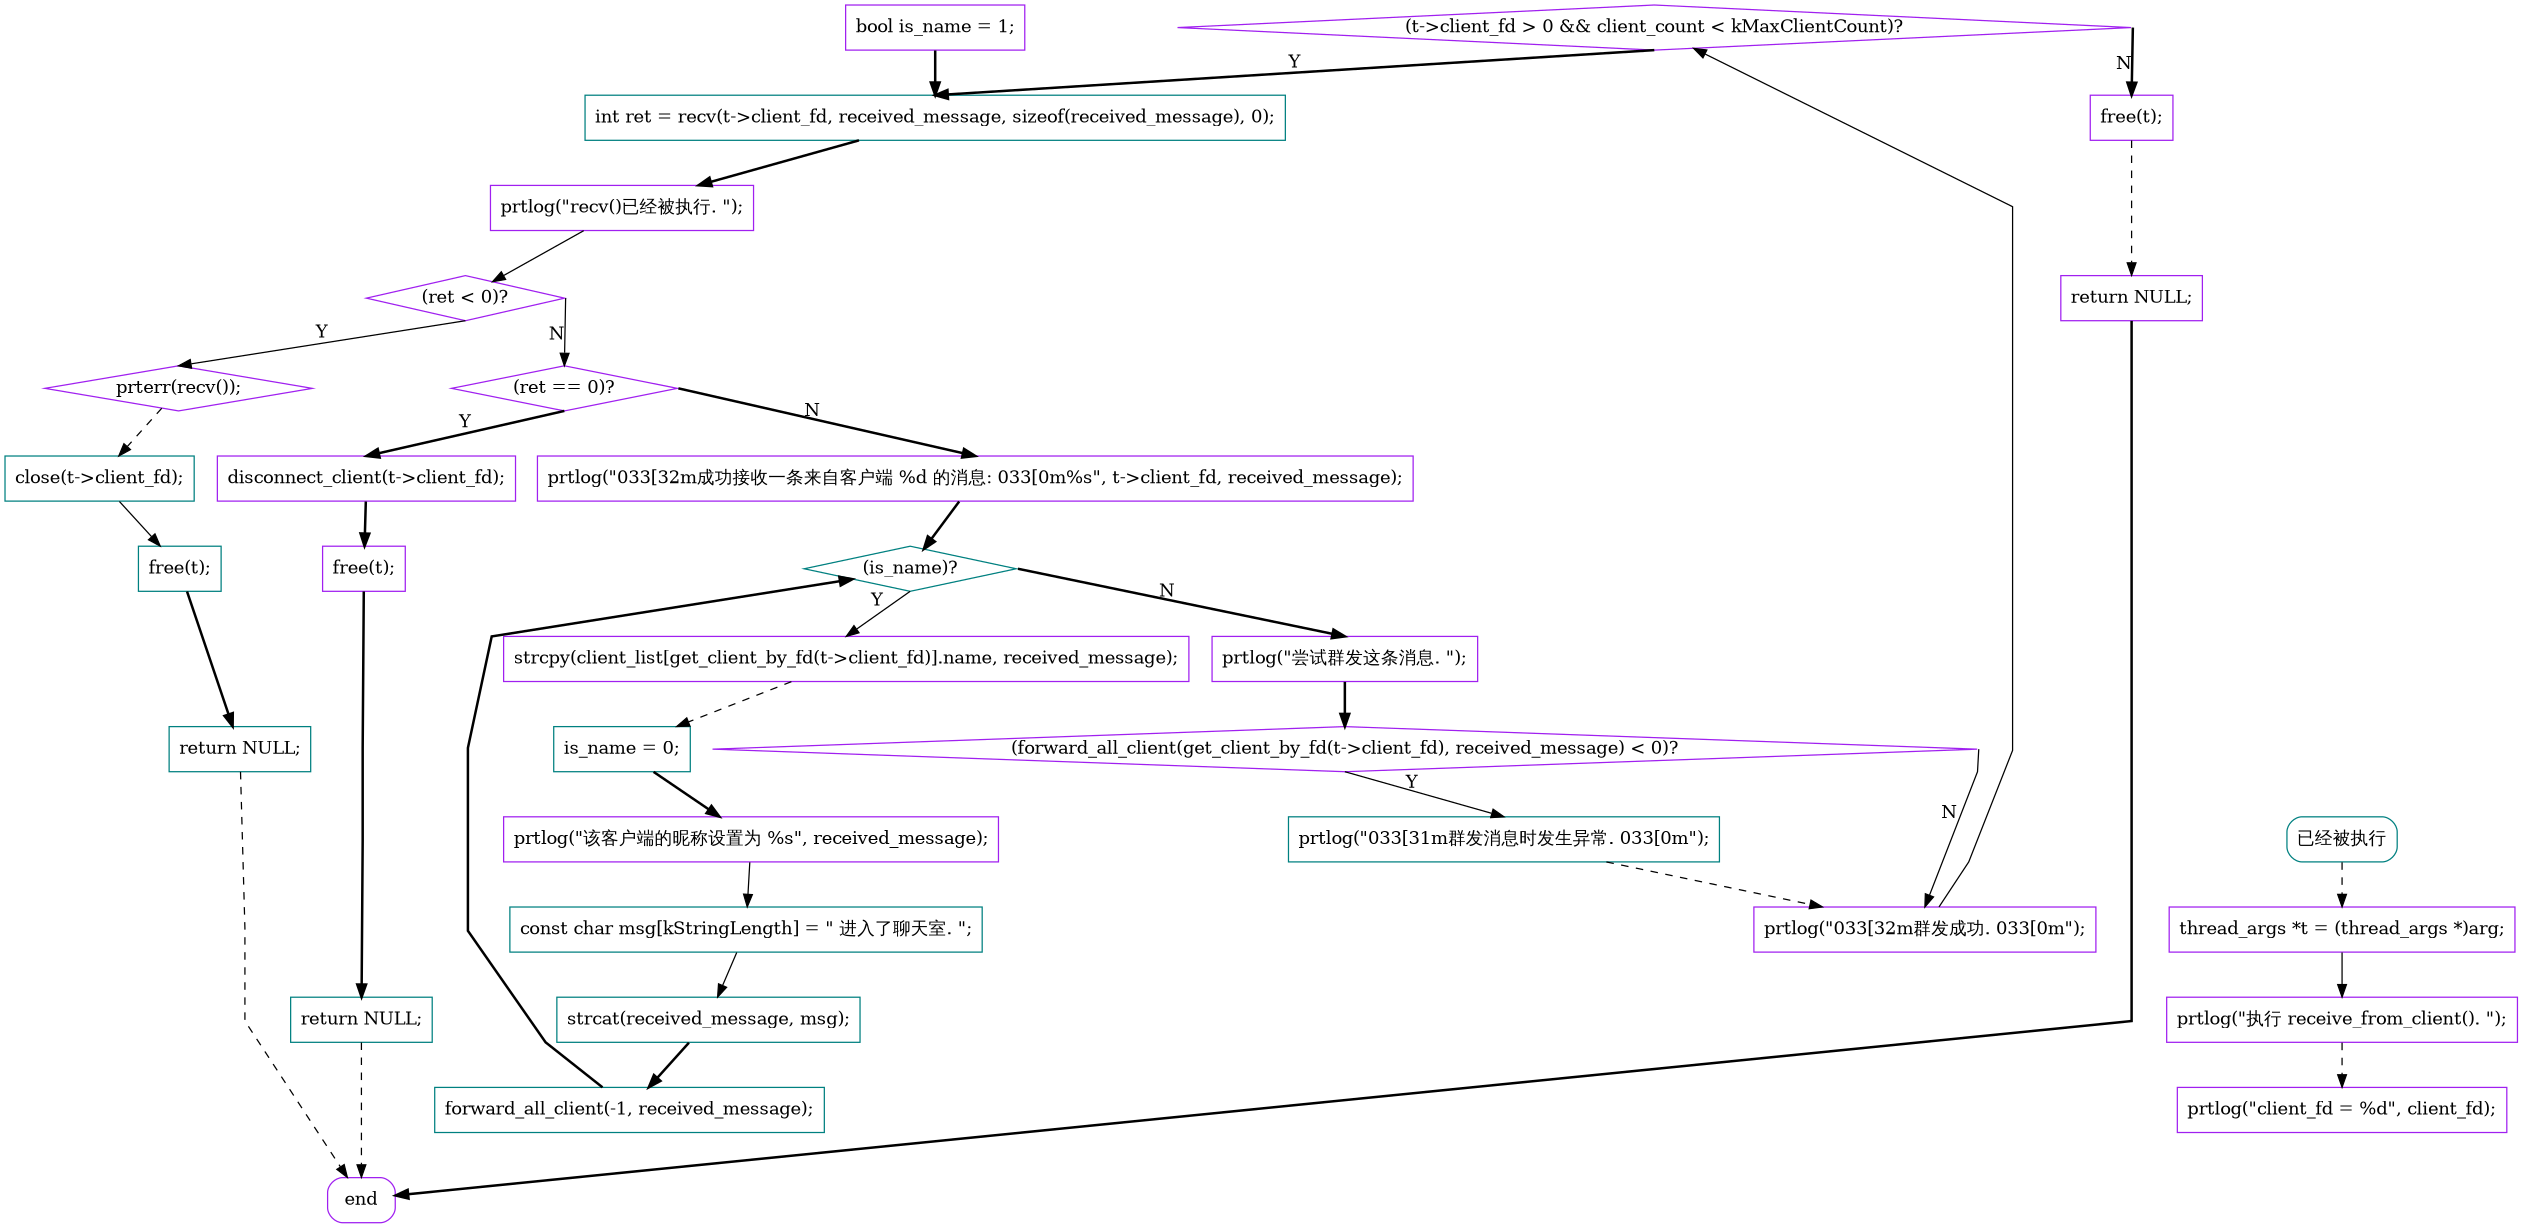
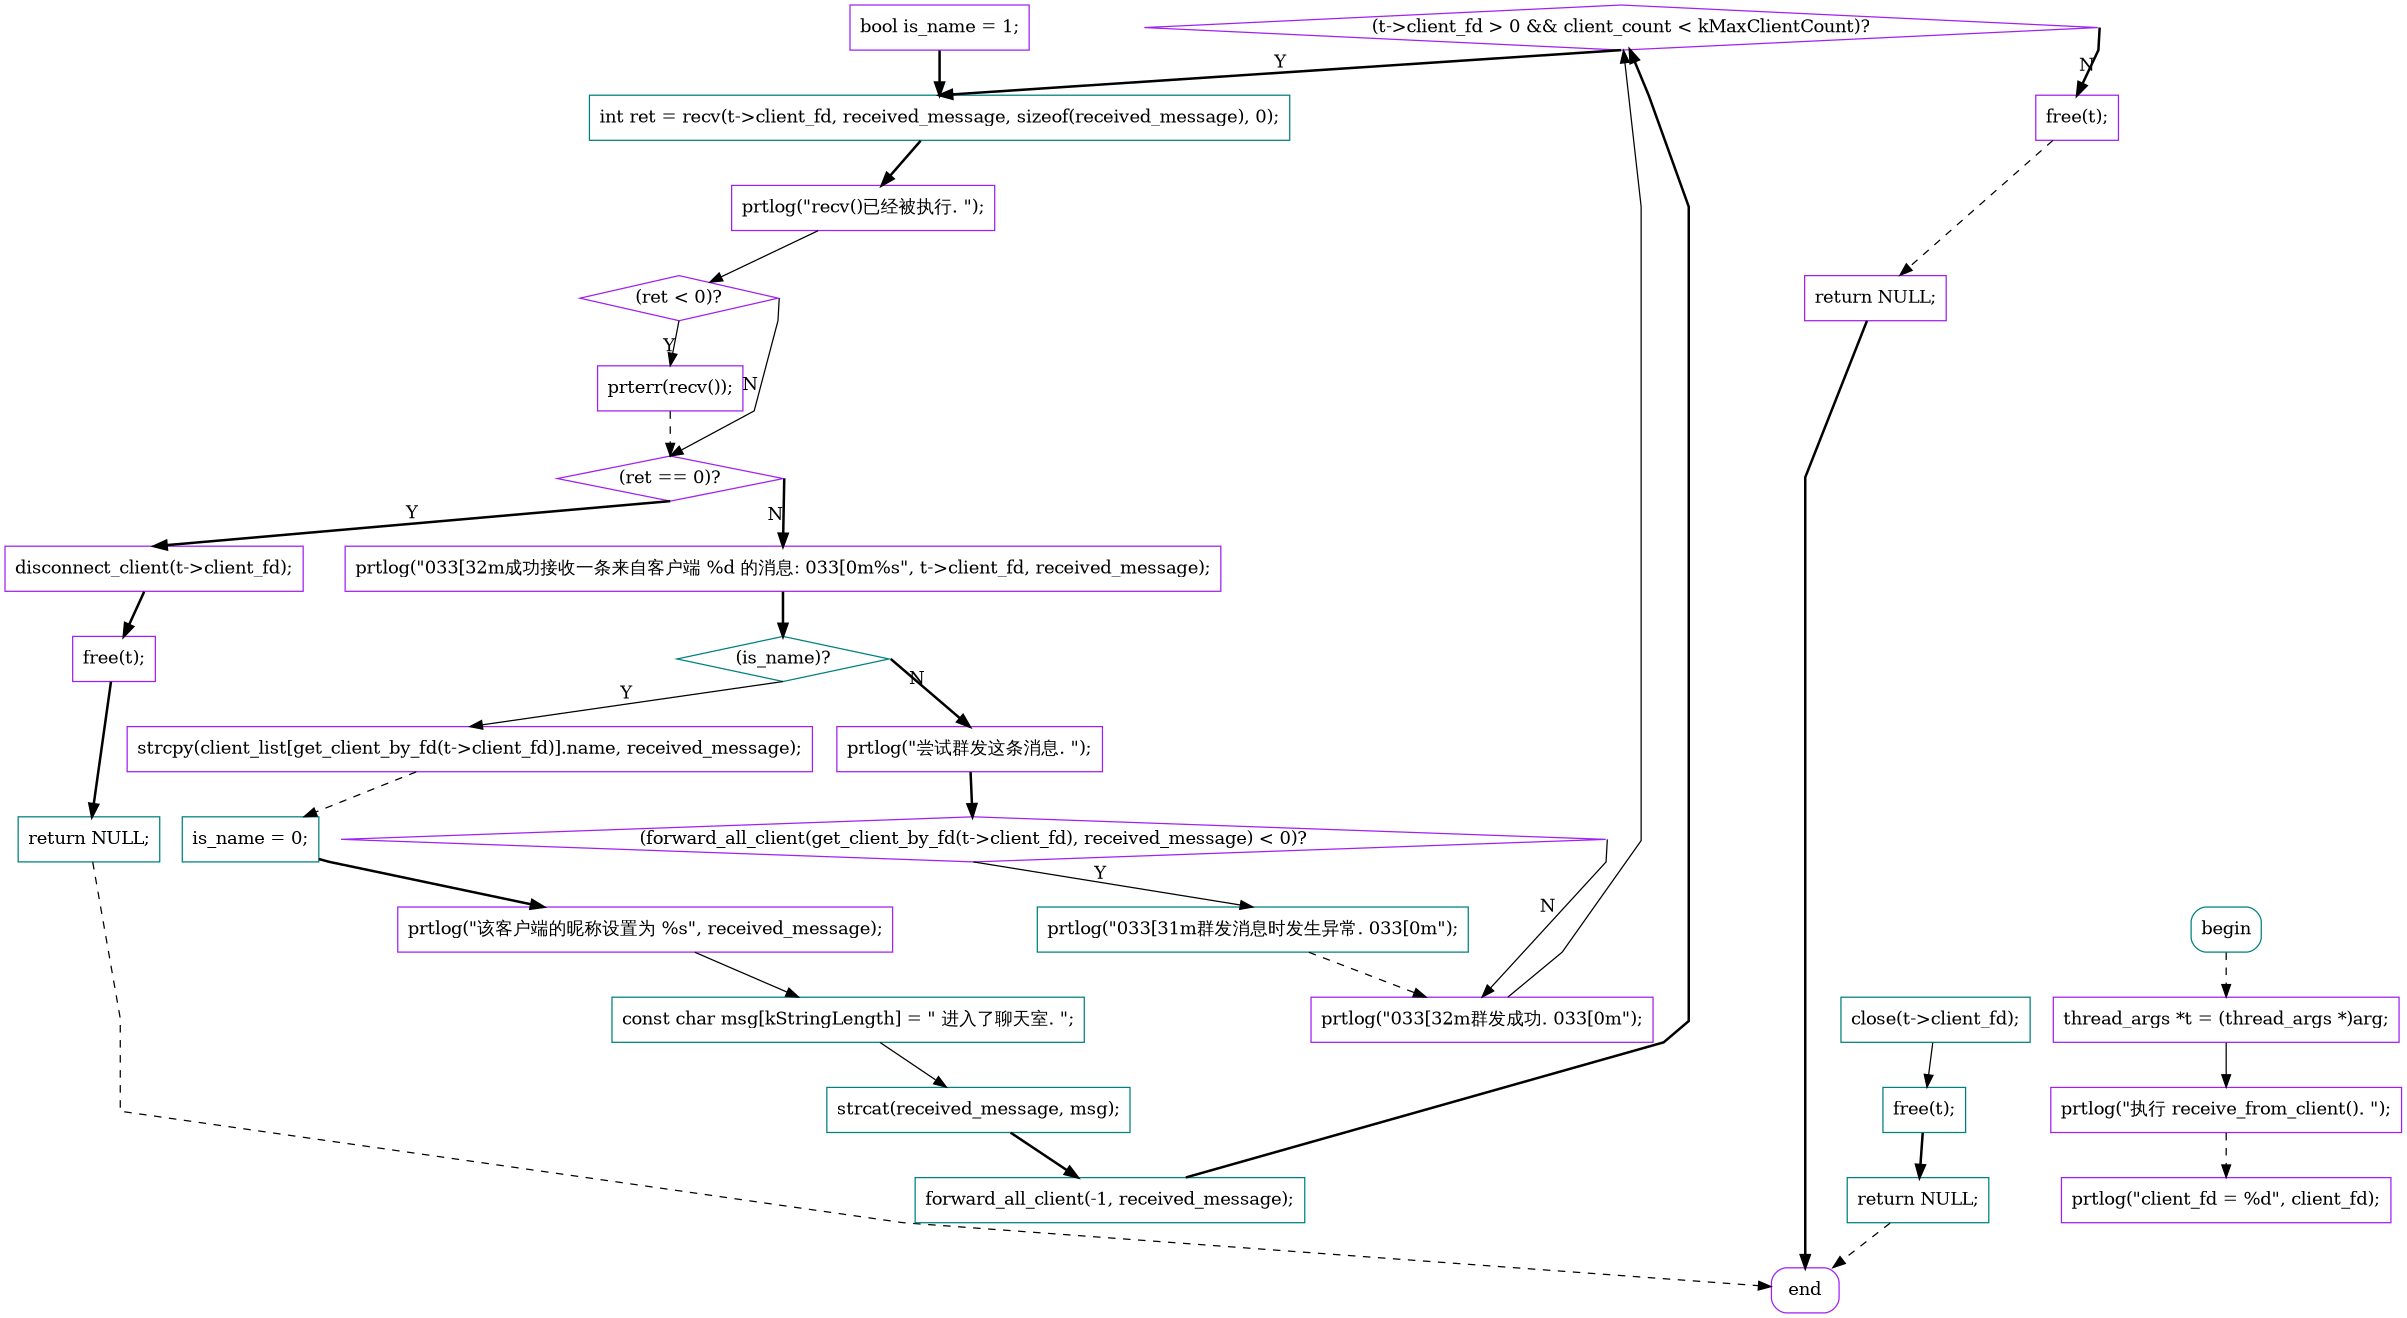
node "prterr(recv());": shape diamond -> box
edge "prterr(recv());" -> "close(t->client_fd);": now "prterr(recv());" -> "(ret == 0)?"
edge "forward_all_client(-1, received_message);" -> "(is_name)?": now "forward_all_client(-1, received_message);" -> "(t->client_fd > 0 && client_count < kMaxClientCount)?"
node "已经被执行": label "已经被执行" -> "begin"
